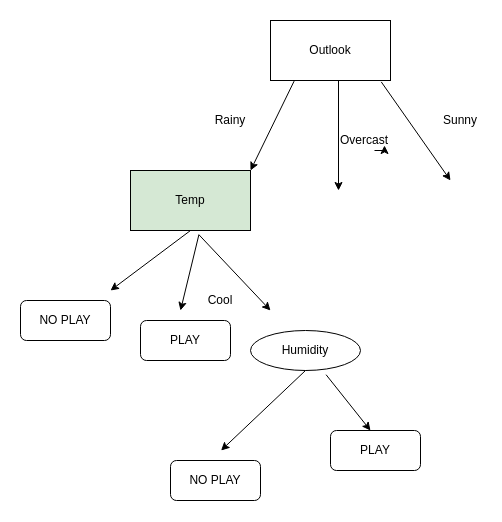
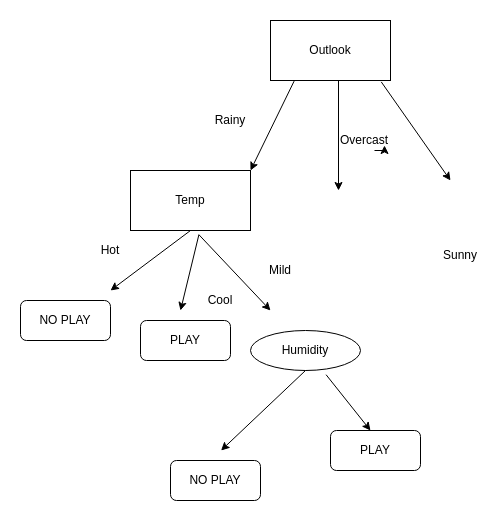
node "Sunny": moved (461, 121) -> (461, 256)
node "Temp": fillcolor #d5e8d4 -> #ffffff
node "Hot": added
node "Mild": added
